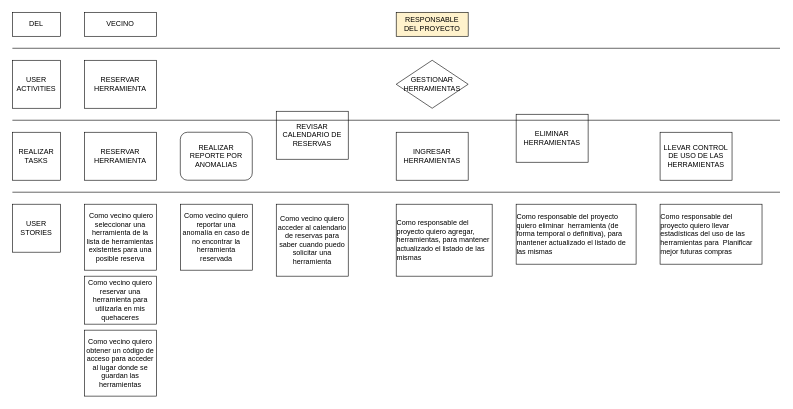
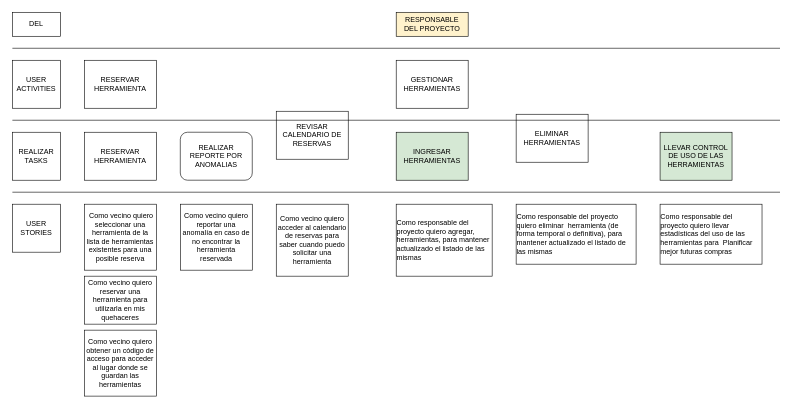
node "VECINO": removed
node "GESTIONAR HERRAMIENTAS": shape diamond -> rectangle
node "INGRESAR HERRAMIENTAS": fillcolor #ffffff -> #d5e8d4
node "LLEVAR CONTROL DE USO DE LAS HERRAMIENTAS": fillcolor #ffffff -> #d5e8d4
